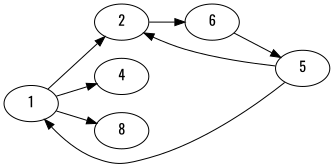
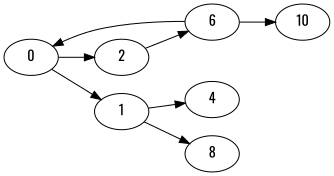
node "10": added
edge "1" -> "2": removed
node "5": label "5" -> "0"
